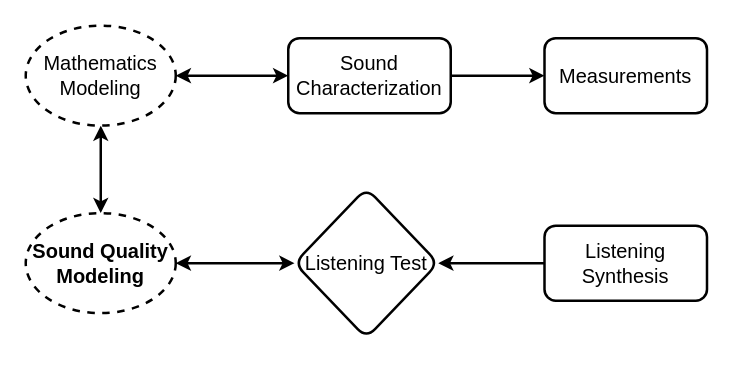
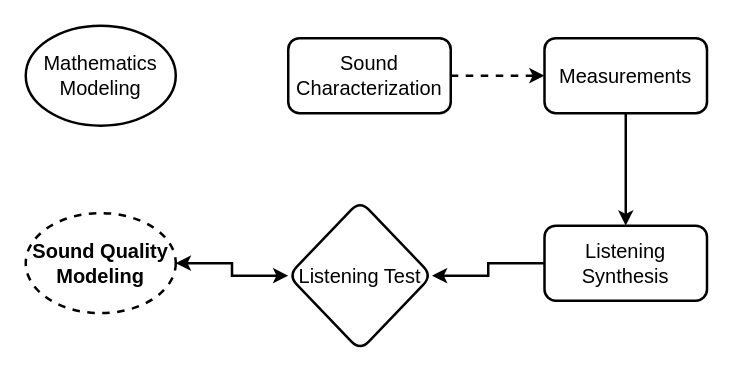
node "Mathematics Modeling": style dashed -> solid
edge "Mathematics Modeling" -- "Sound Characterization": removed
edge "Sound Characterization" -> "Measurements": style solid -> dashed
edge "Measurements" -> "Listening Synthesis": added
edge "Mathematics Modeling" -- "Sound Quality Modeling": removed
node "Listening Test": moved (366, 263) -> (360, 276)
